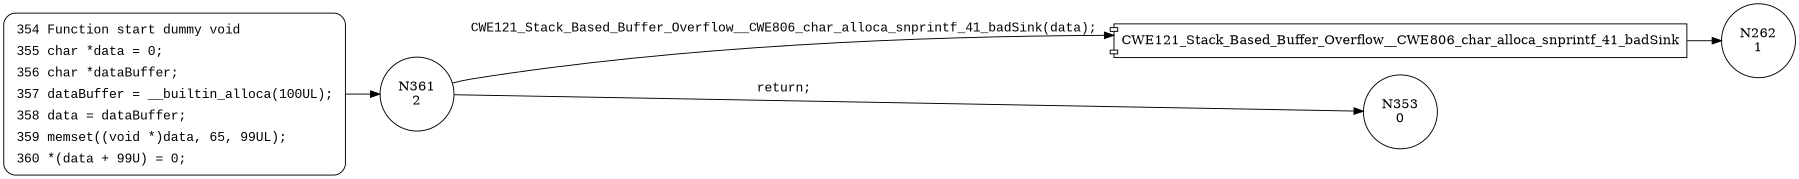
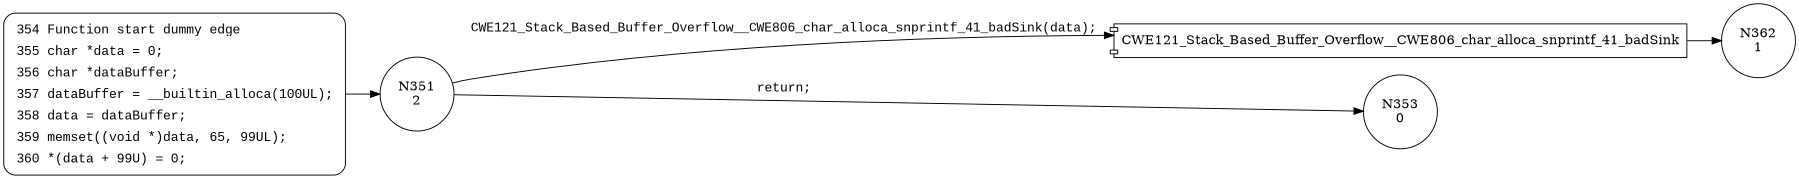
node "354": text "Function start dummy void" -> "Function start dummy edge"
node "N262 1": label "N262 1" -> "N362 1"
node "N361 2": label "N361 2" -> "N351 2"
